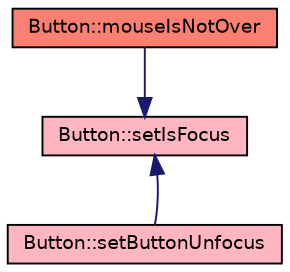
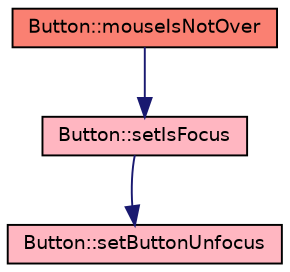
edge "Button::setButtonUnfocus" -> "Button::setIsFocus": reversed
